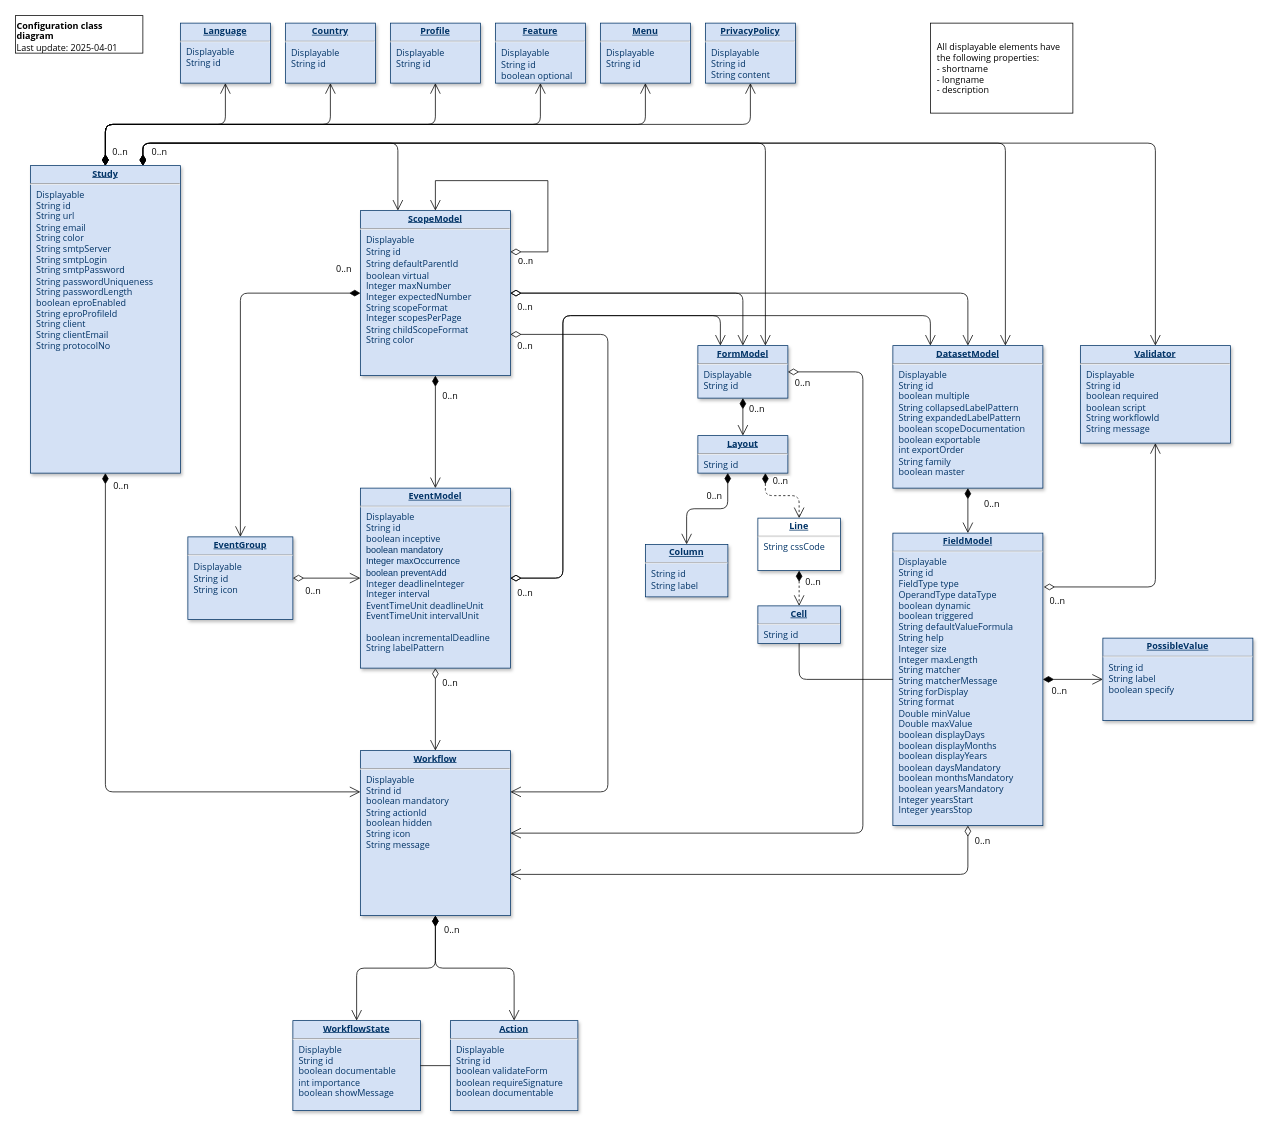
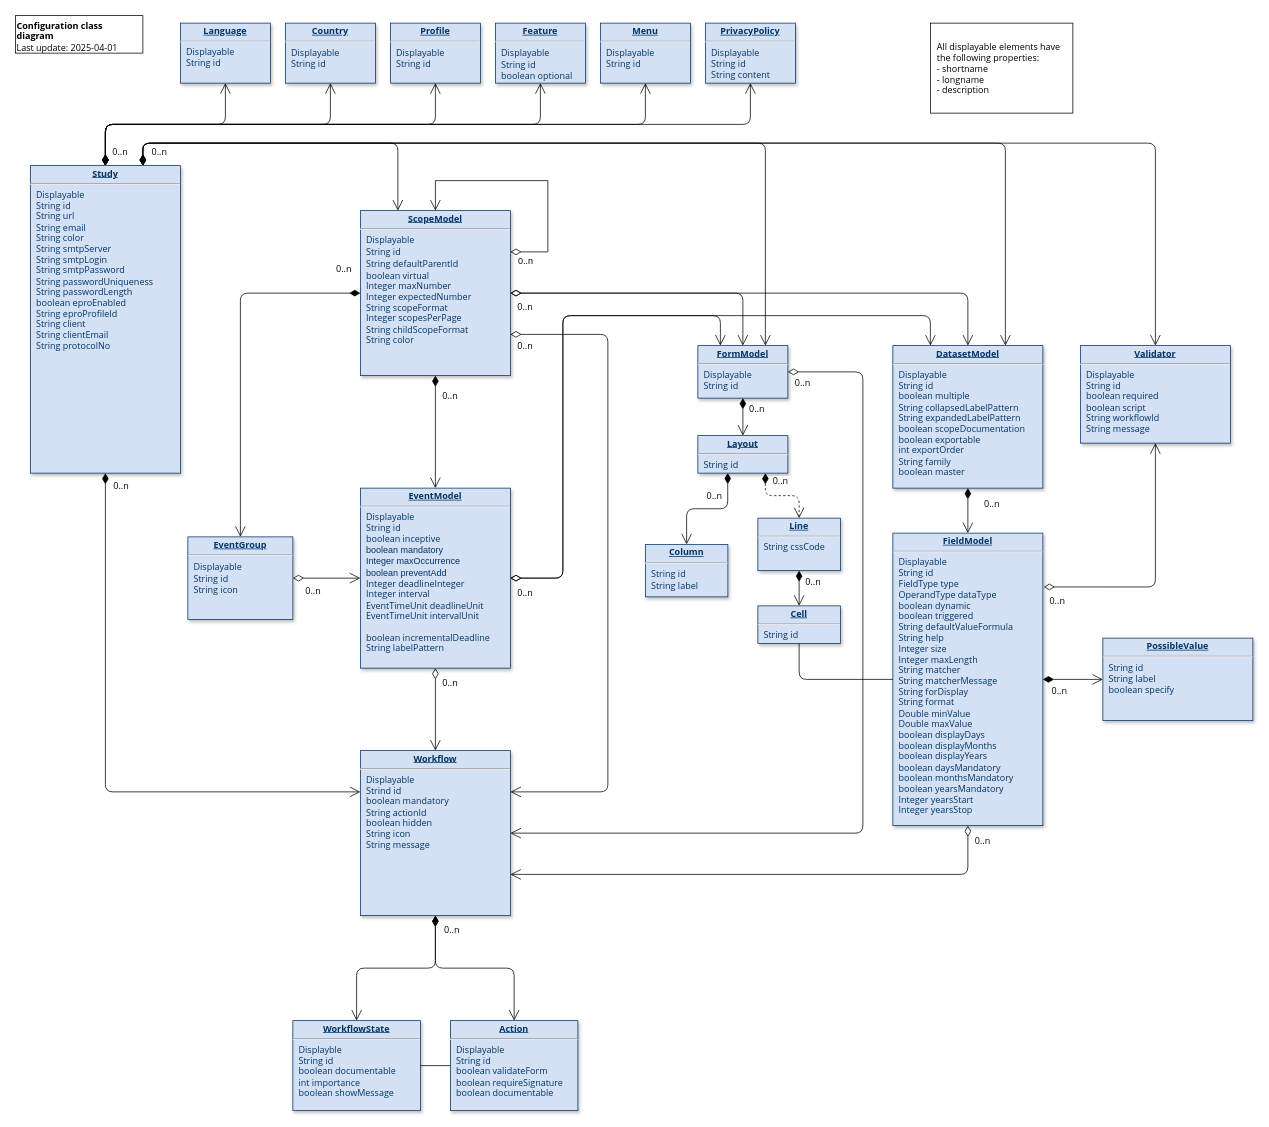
node "Line String cssCode": fillcolor #ffffff -> #d4e1f5
edge "Line String cssCode" -- "Cell String id": style dashed -> solid
